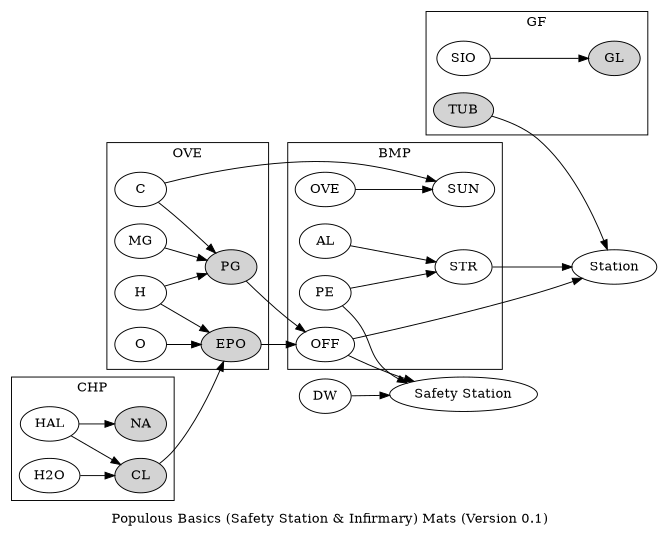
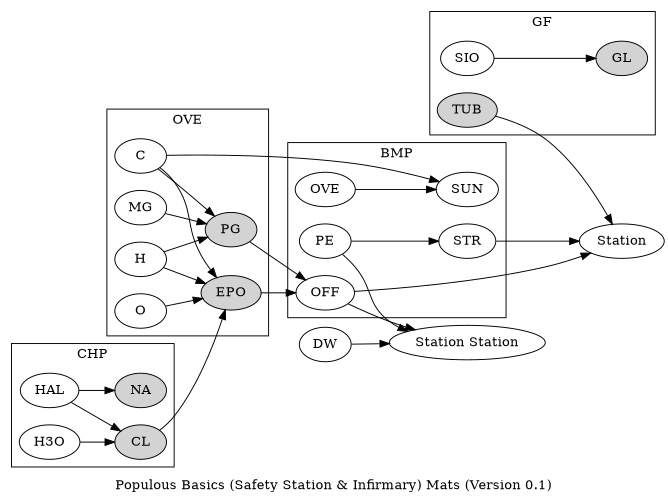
edge "C" -> "EPO": added
node "AL": removed
node "Safety Station": label "Safety Station" -> "Station Station"
node "H2O": label "H2O" -> "H3O"
